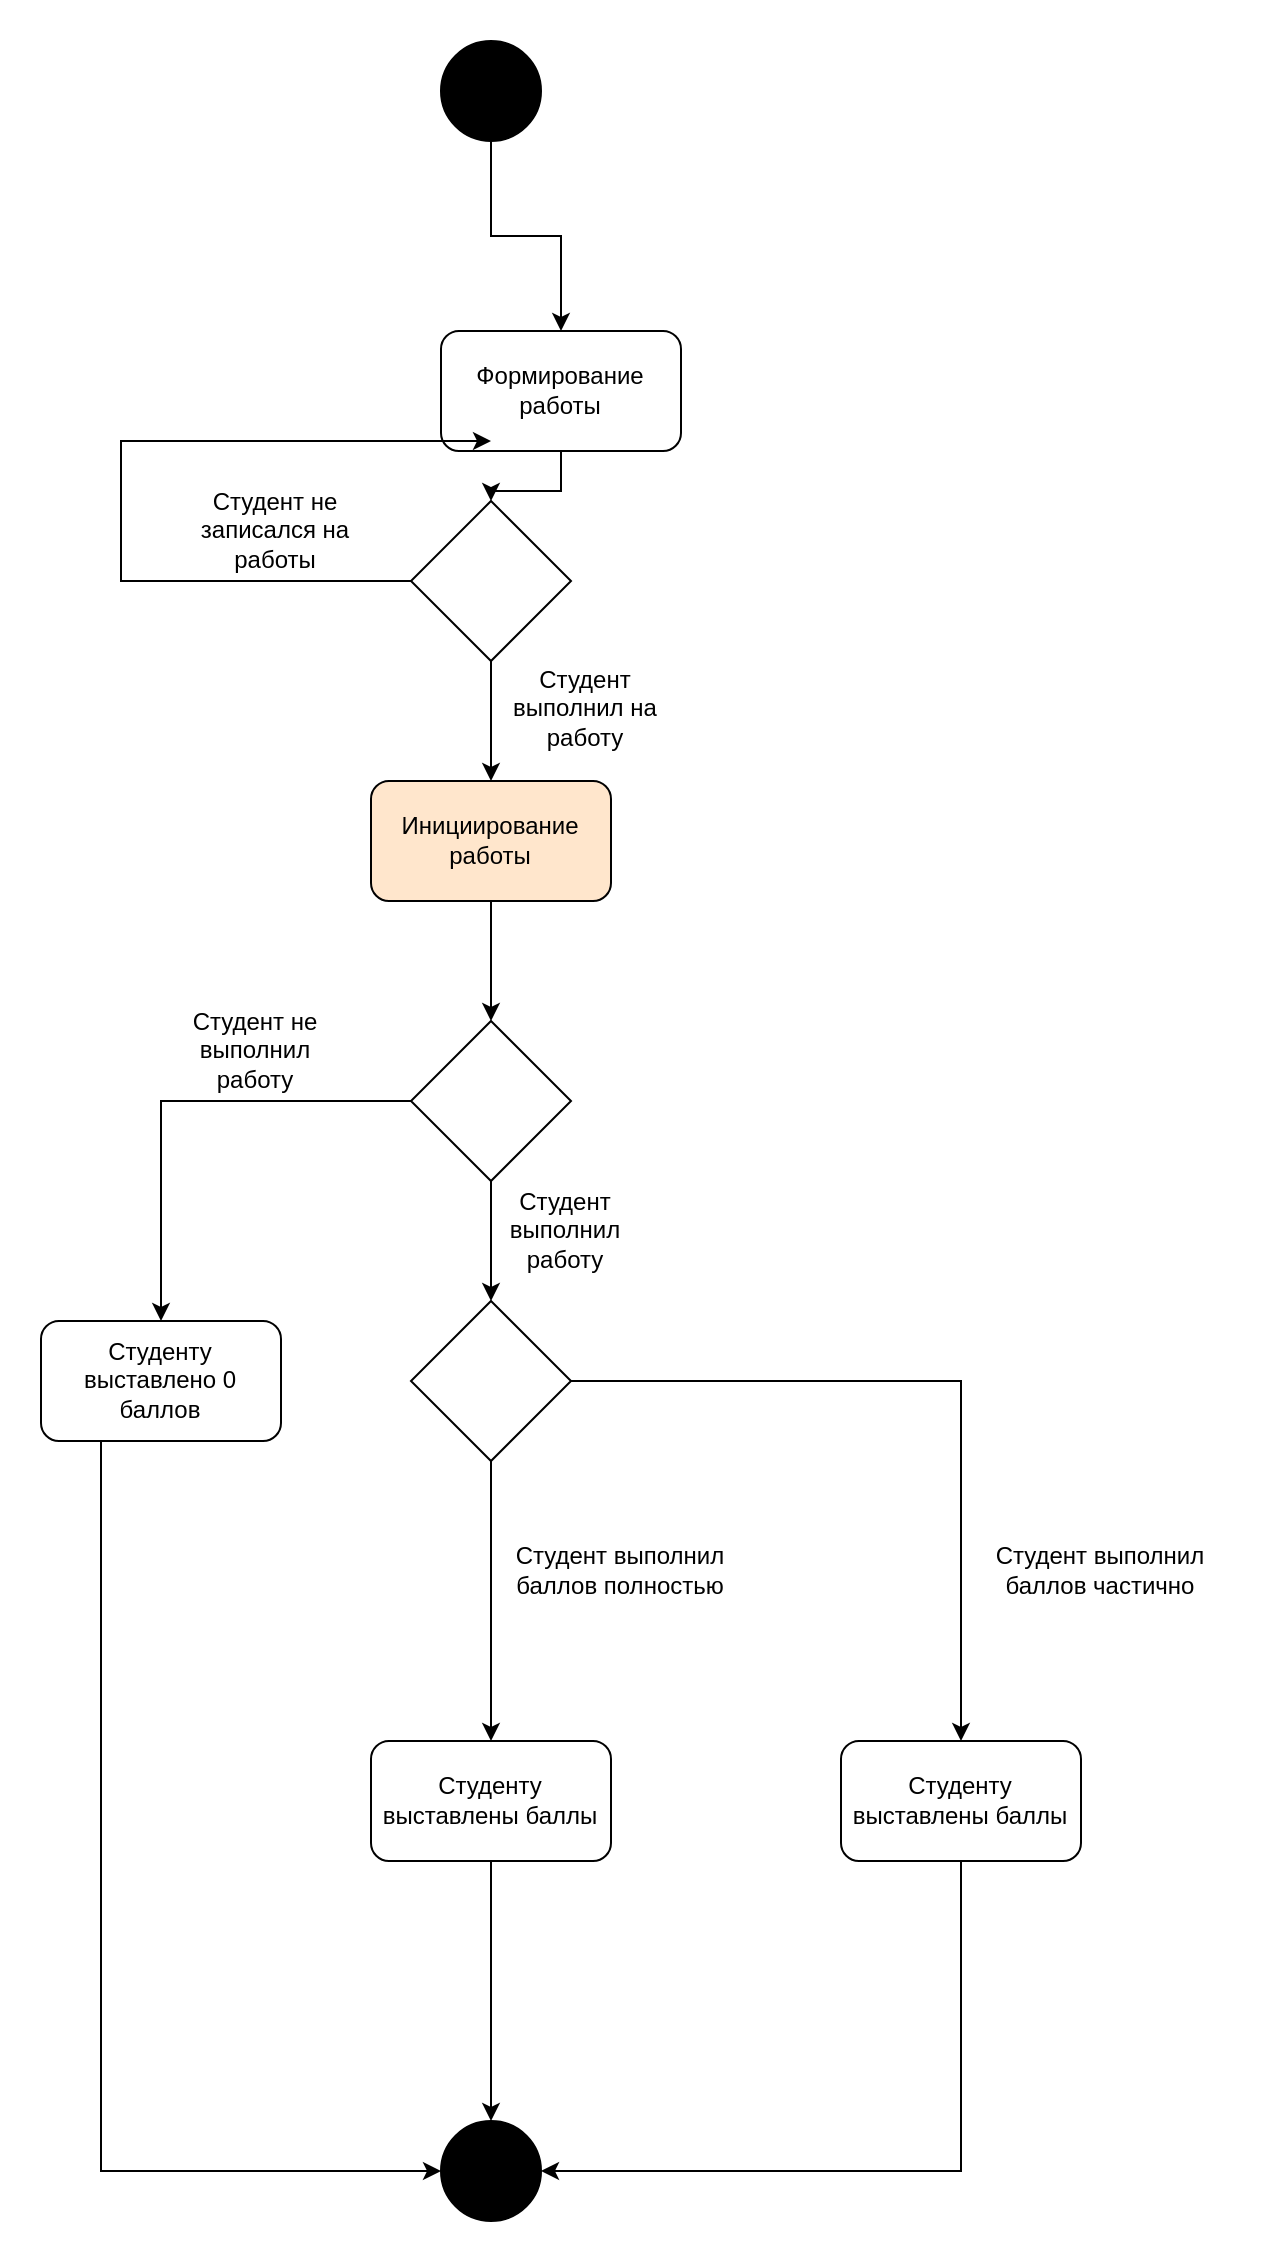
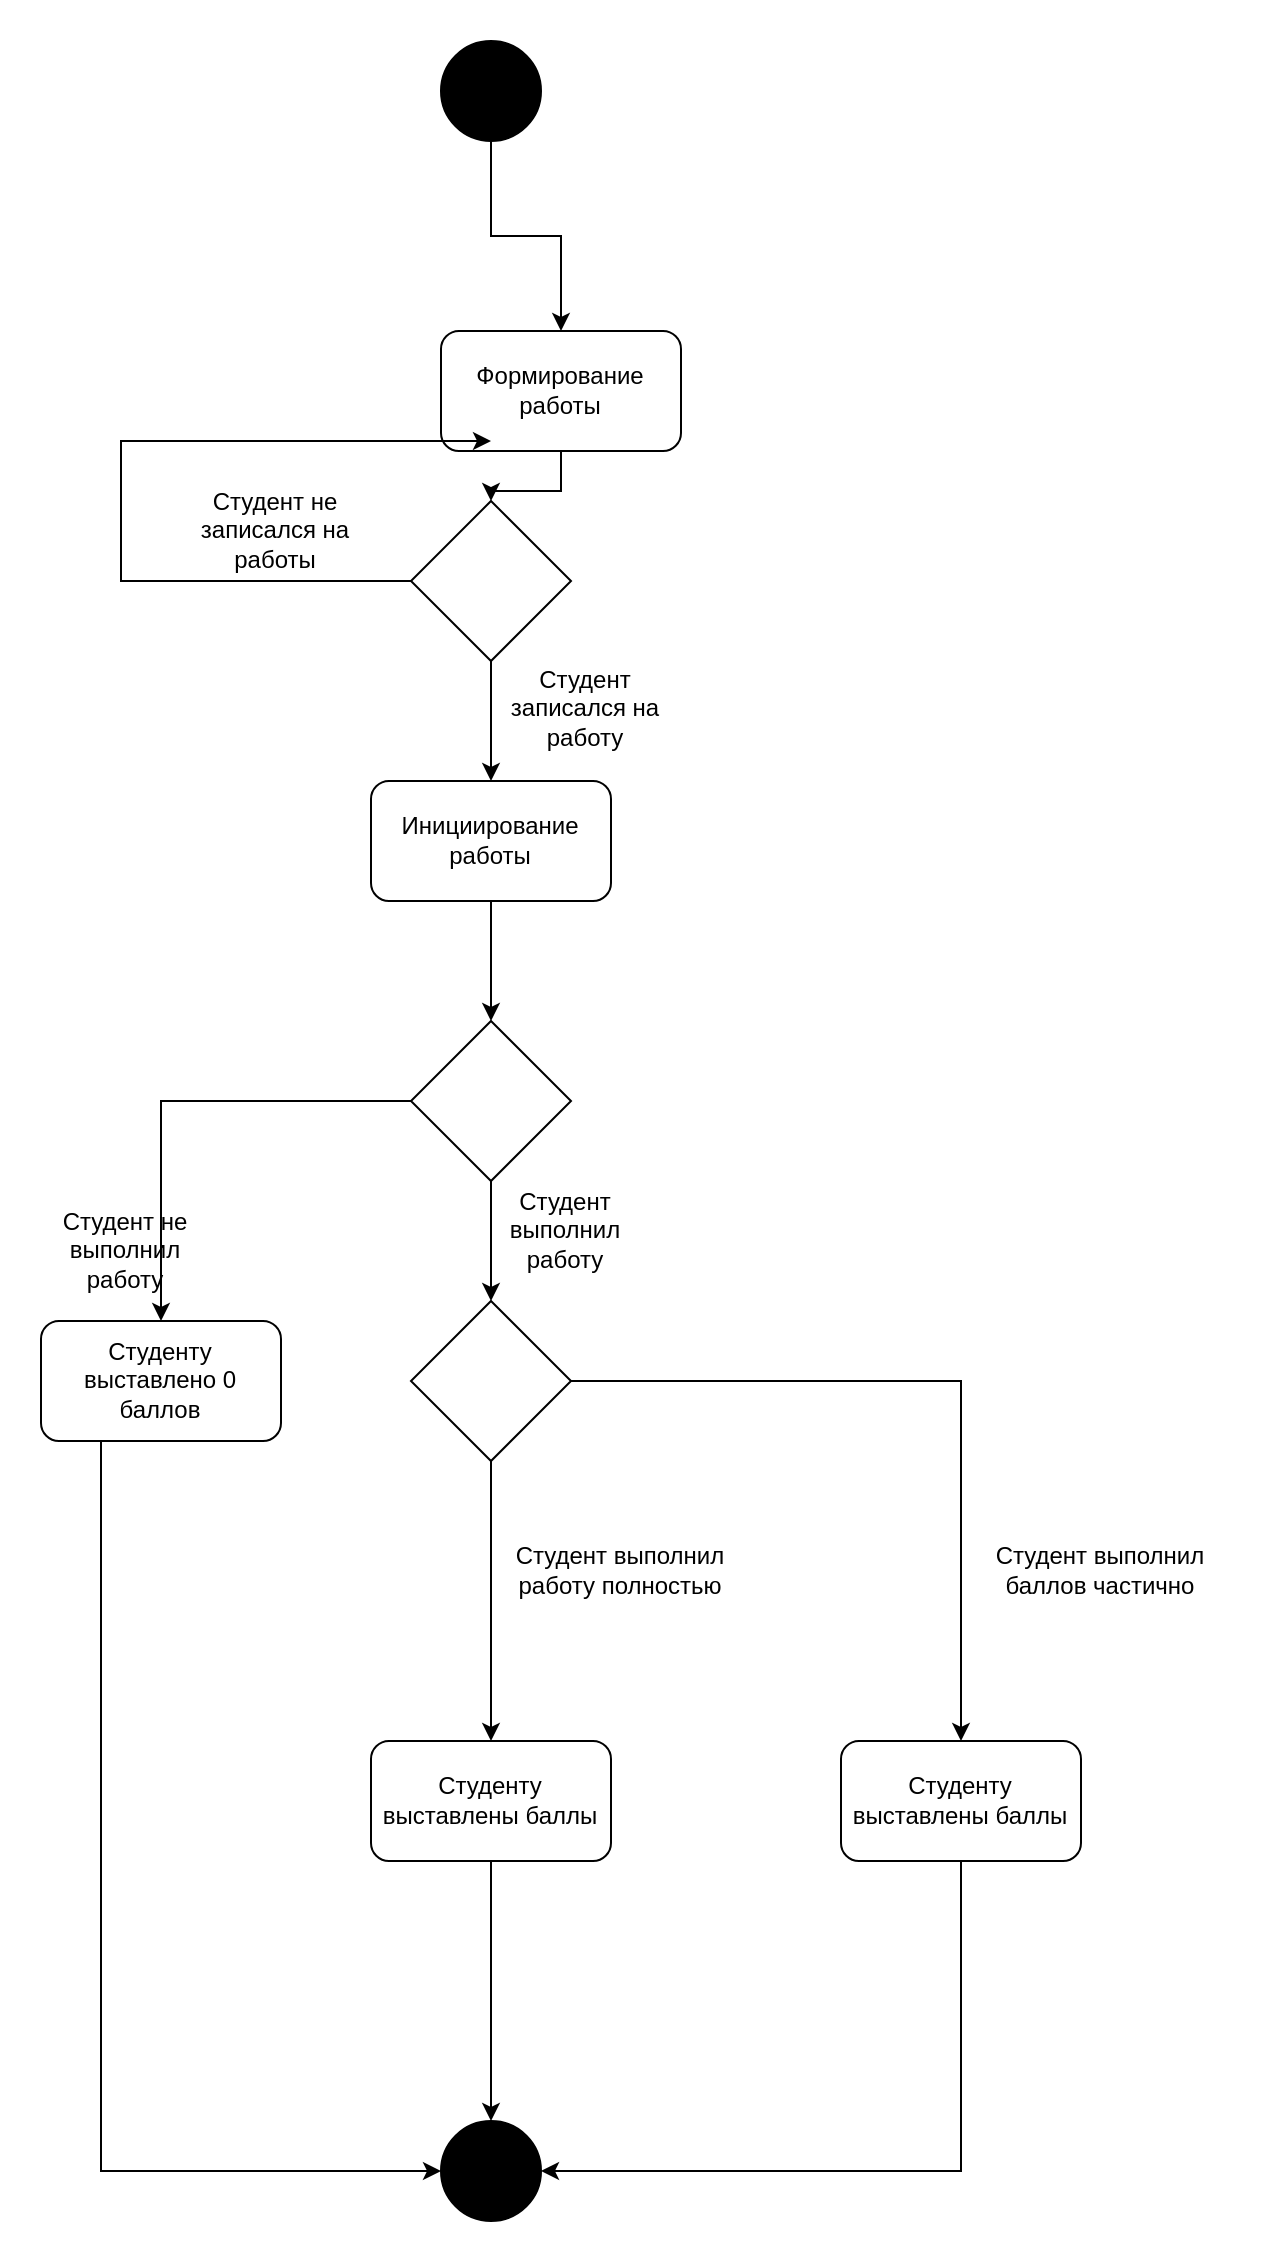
node "Студент выполнил на работу": label "Студент выполнил на работу" -> "Студент записался на работу"
node "Инициирование работы": fillcolor #ffe6cc -> #ffffff
node "Студент не выполнил работу": moved (256, 1051) -> (126, 1251)
node "Студент выполнил баллов полностью": label "Студент выполнил баллов полностью" -> "Студент выполнил работу полностью"
